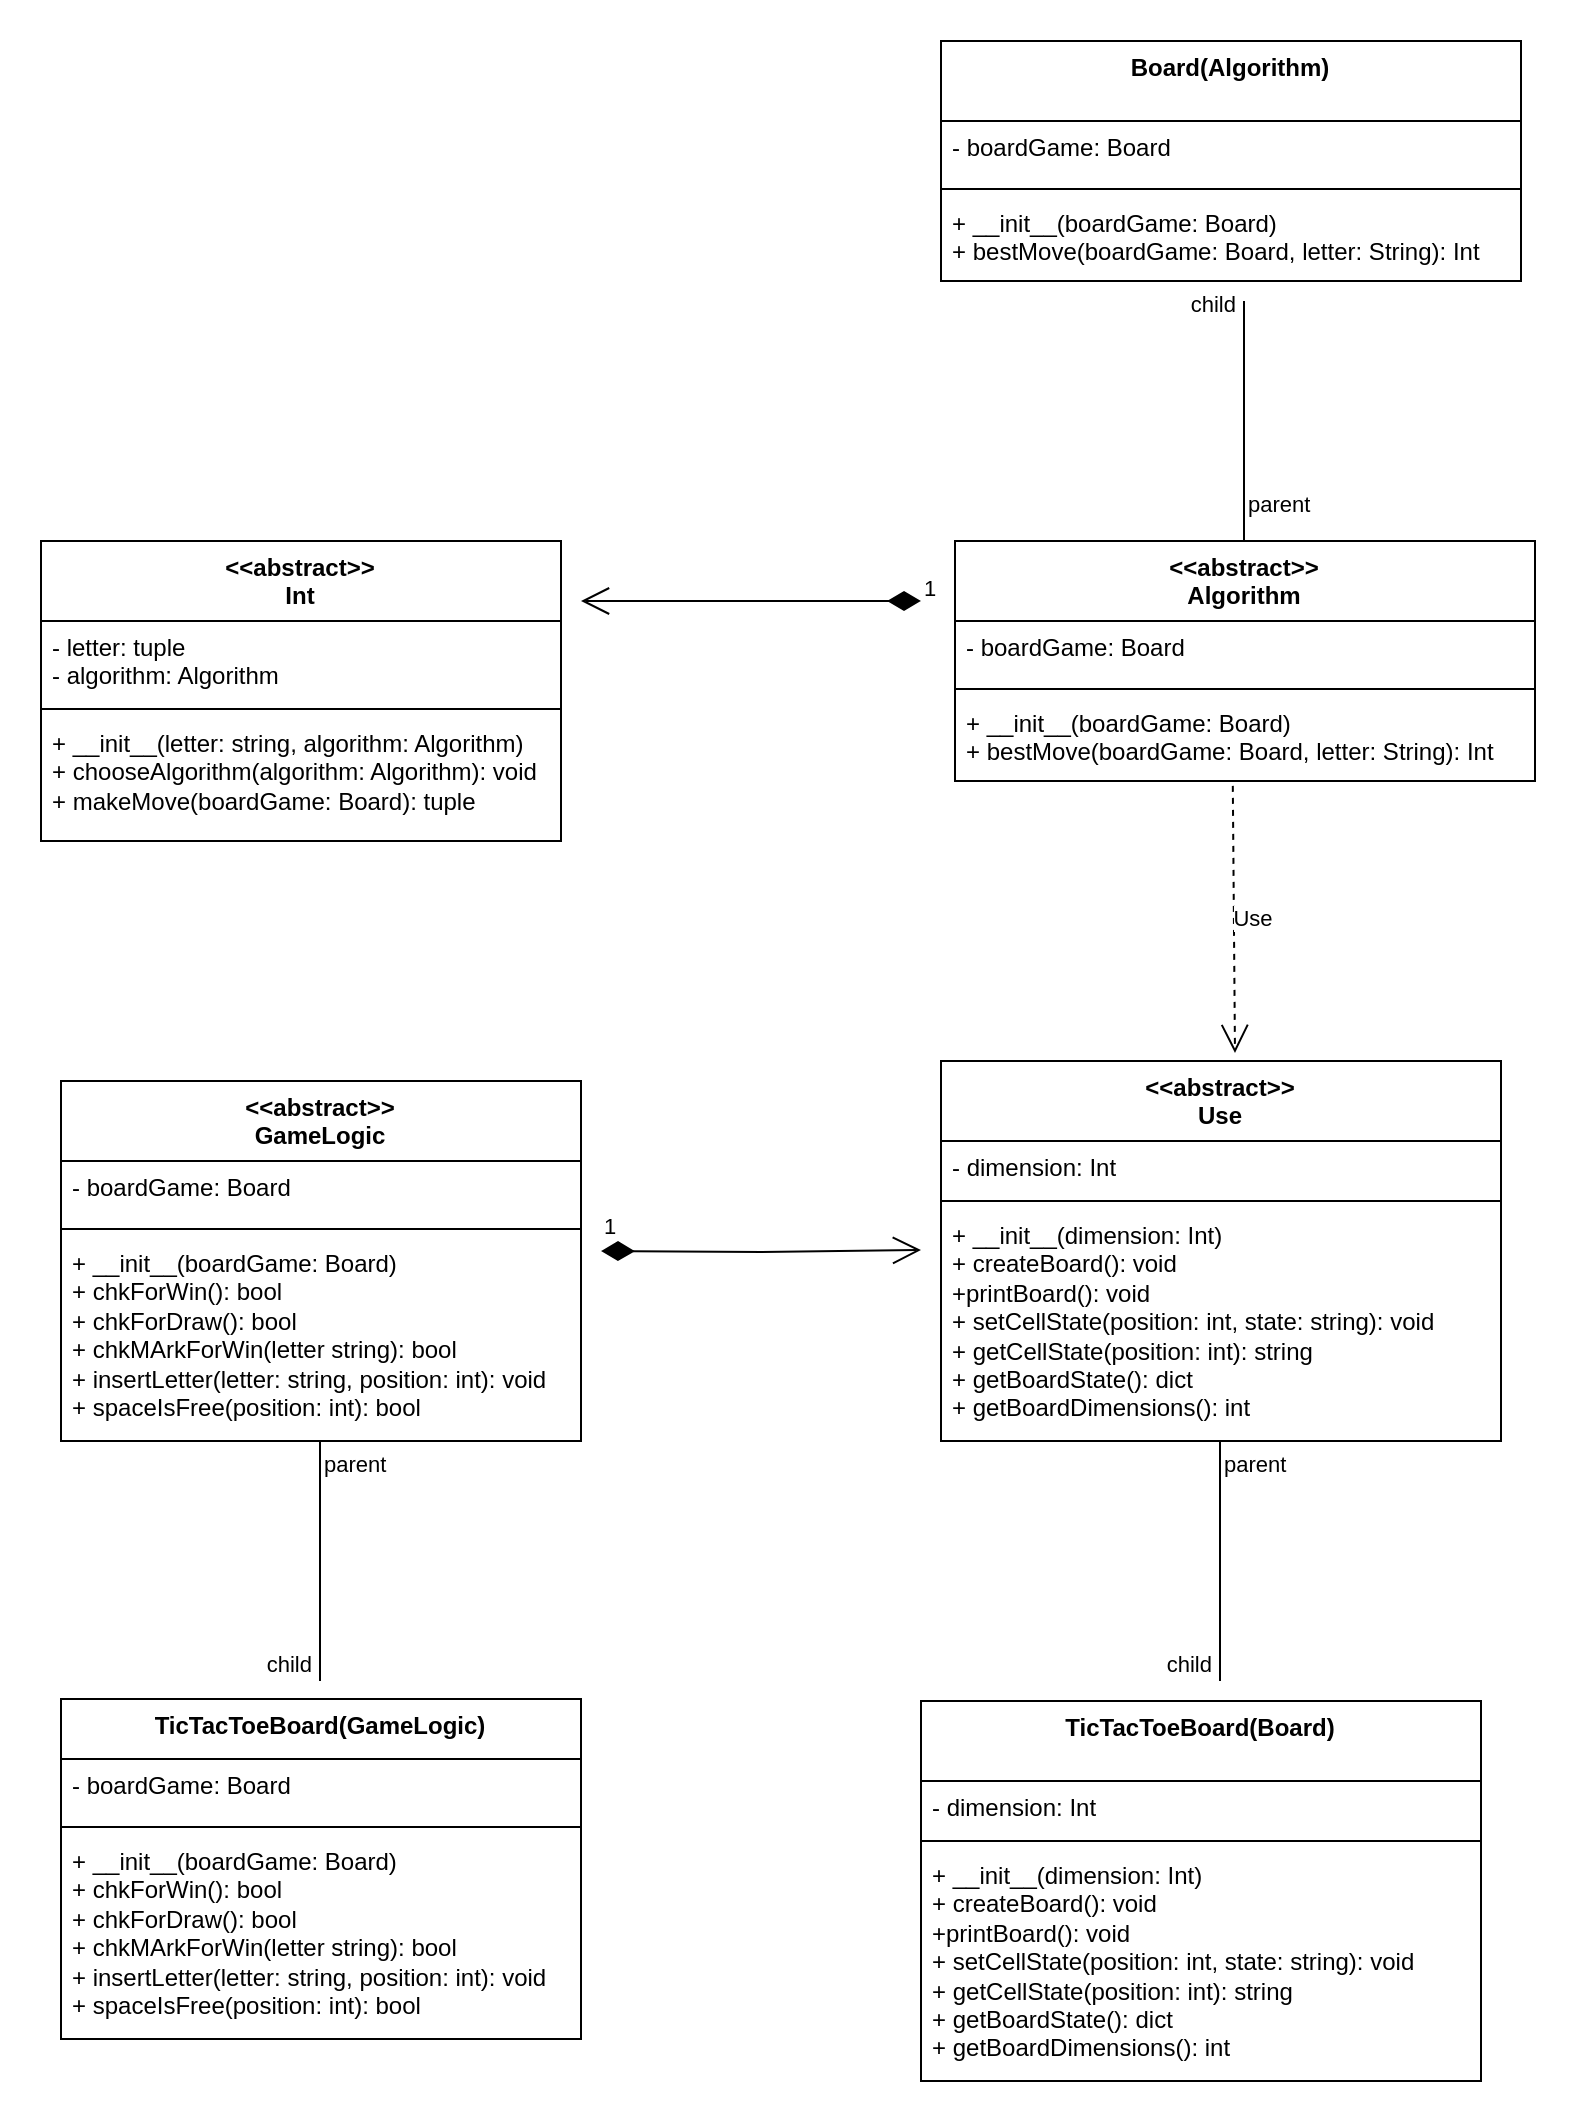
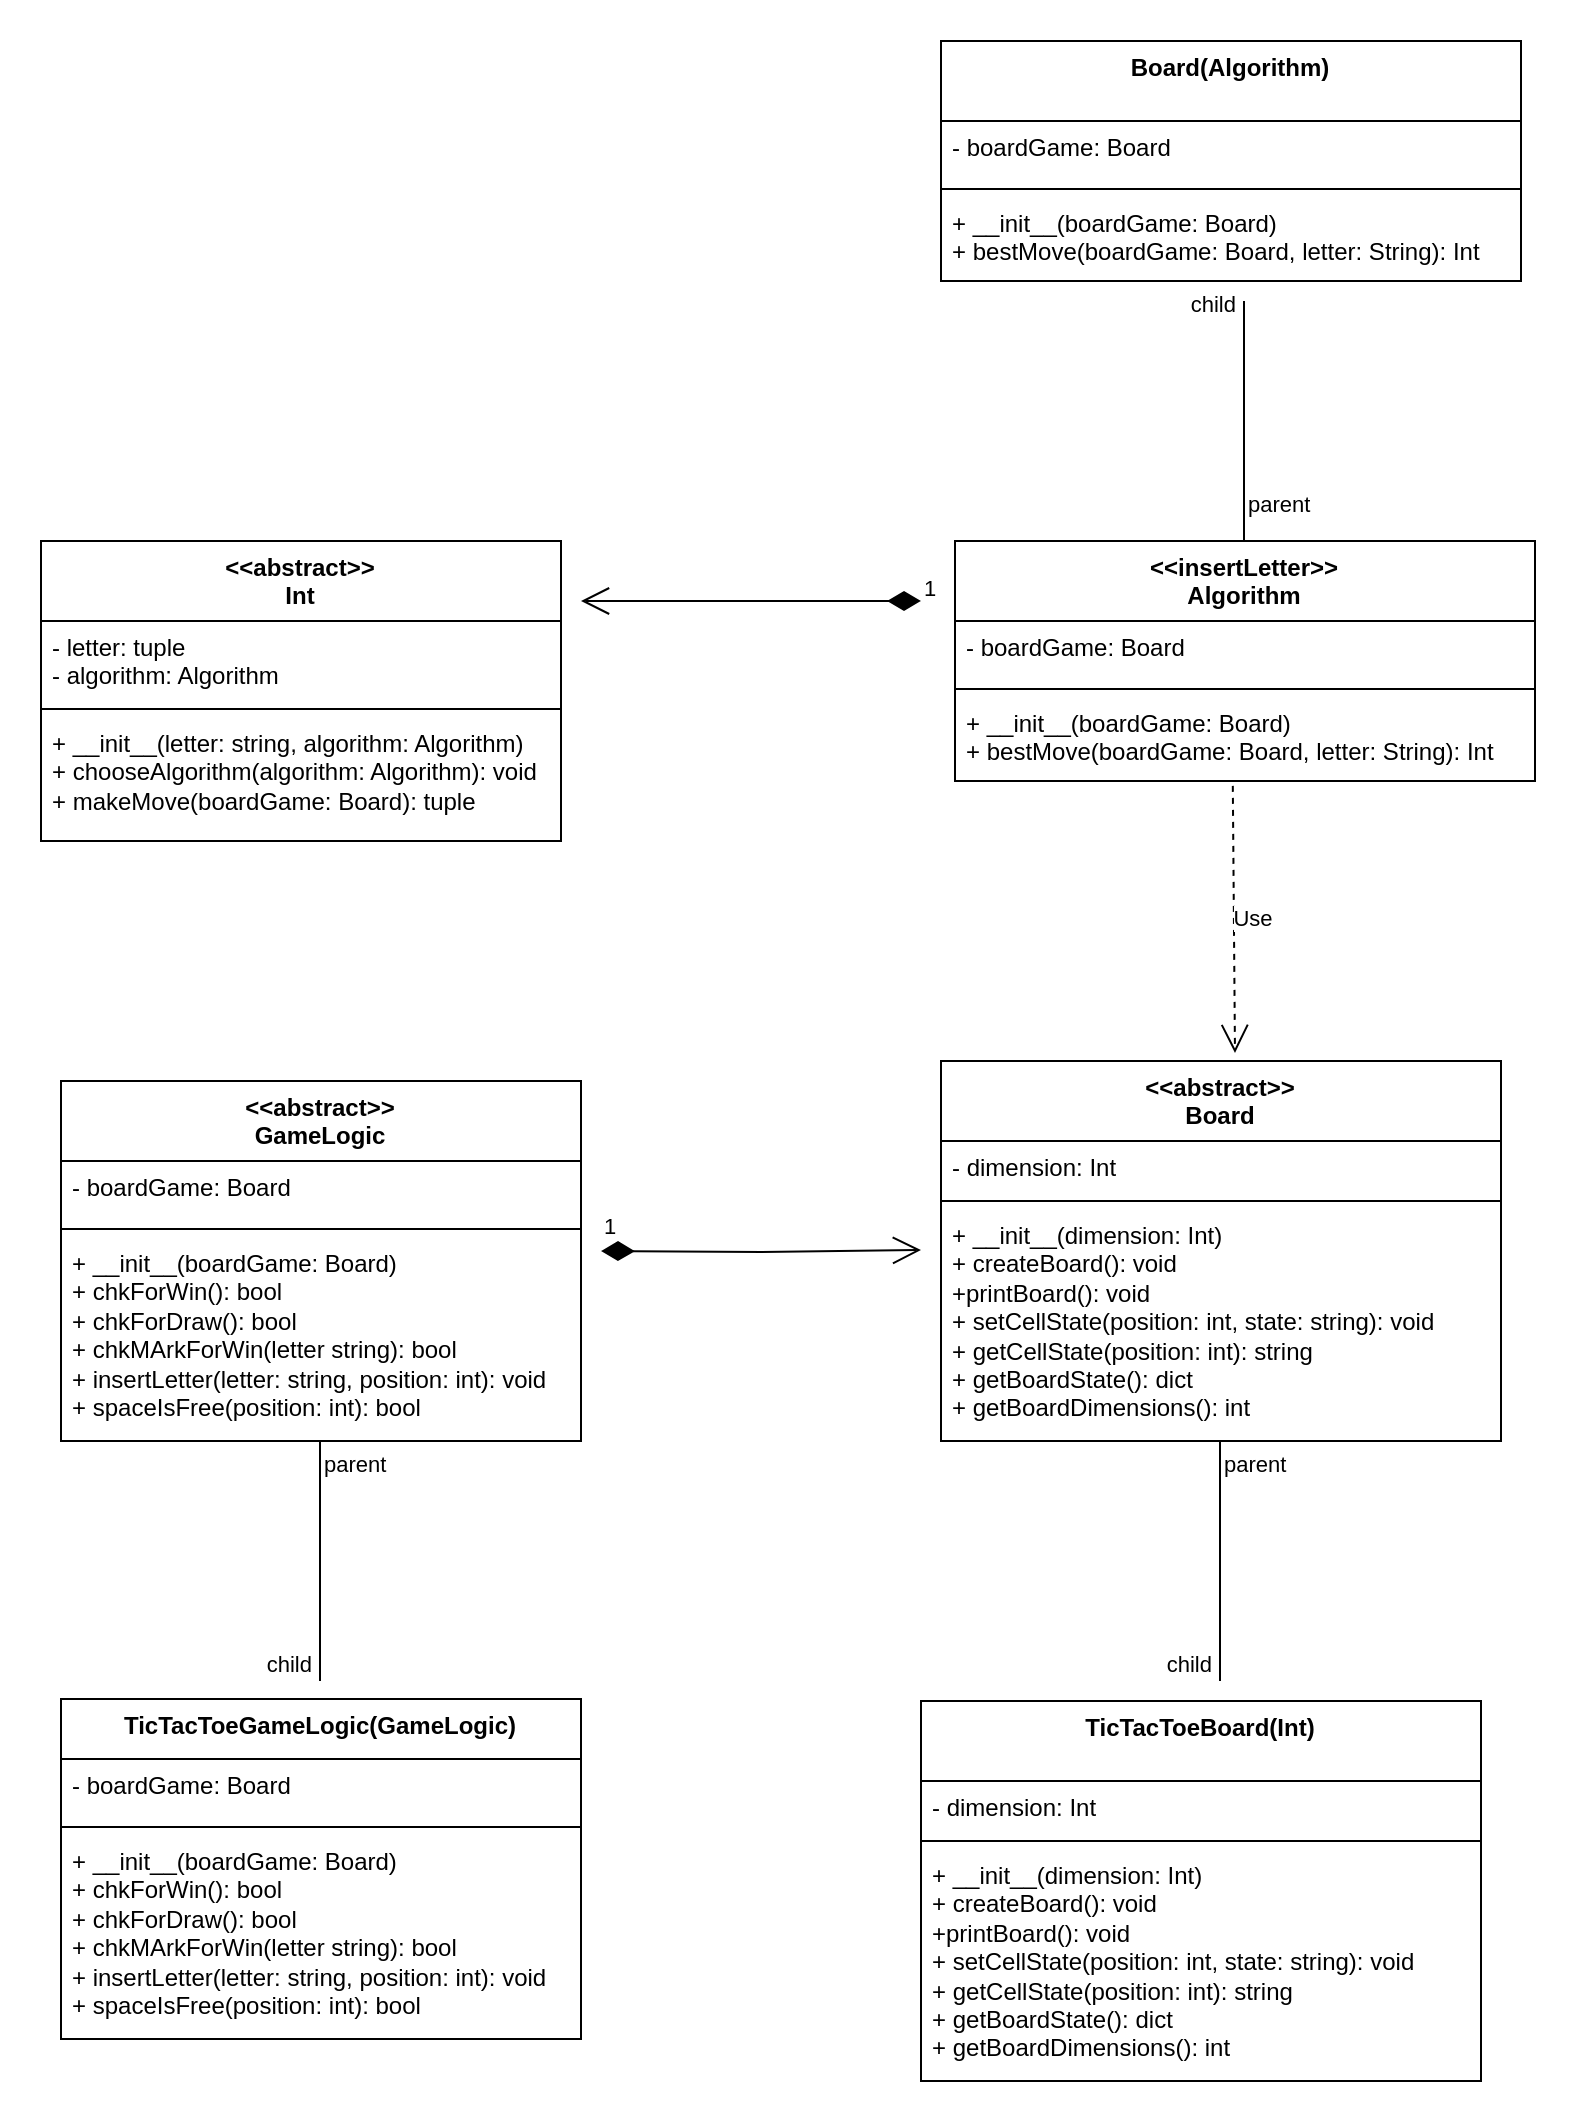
node "<<abstract>> Algorithm": label "<<abstract>> Algorithm" -> "<<insertLetter>> Algorithm"
node "<<abstract>> Use": label "<<abstract>> Use" -> "<<abstract>> Board"
node "TicTacToeBoard(GameLogic)": label "TicTacToeBoard(GameLogic)" -> "TicTacToeGameLogic(GameLogic)"
node "TicTacToeBoard(Board)": label "TicTacToeBoard(Board)" -> "TicTacToeBoard(Int)"
